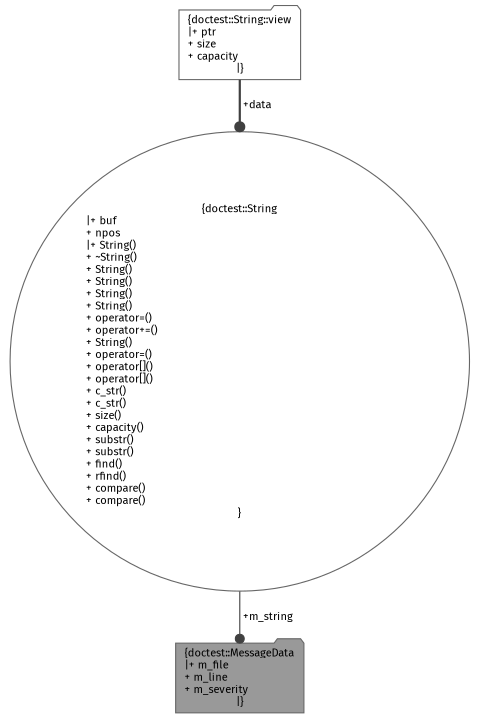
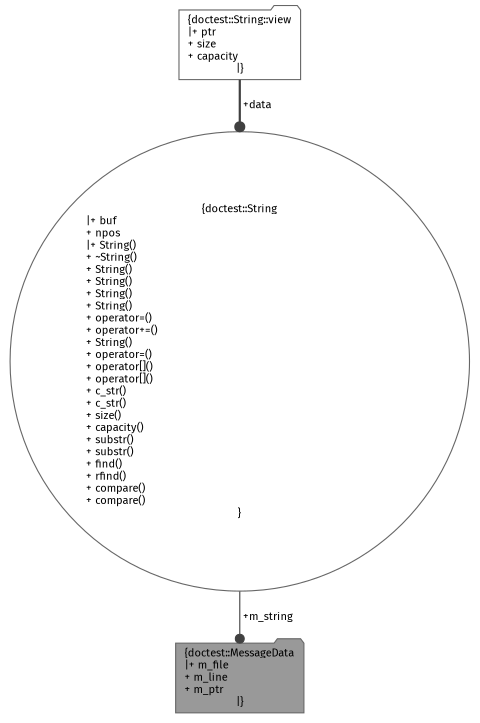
node "{doctest::MessageData |+ m_file + m_line + m_severity |}": label "{doctest::MessageData |+ m_file + m_line + m_severity |}" -> "{doctest::MessageData |+ m_file + m_line + m_ptr |}"
